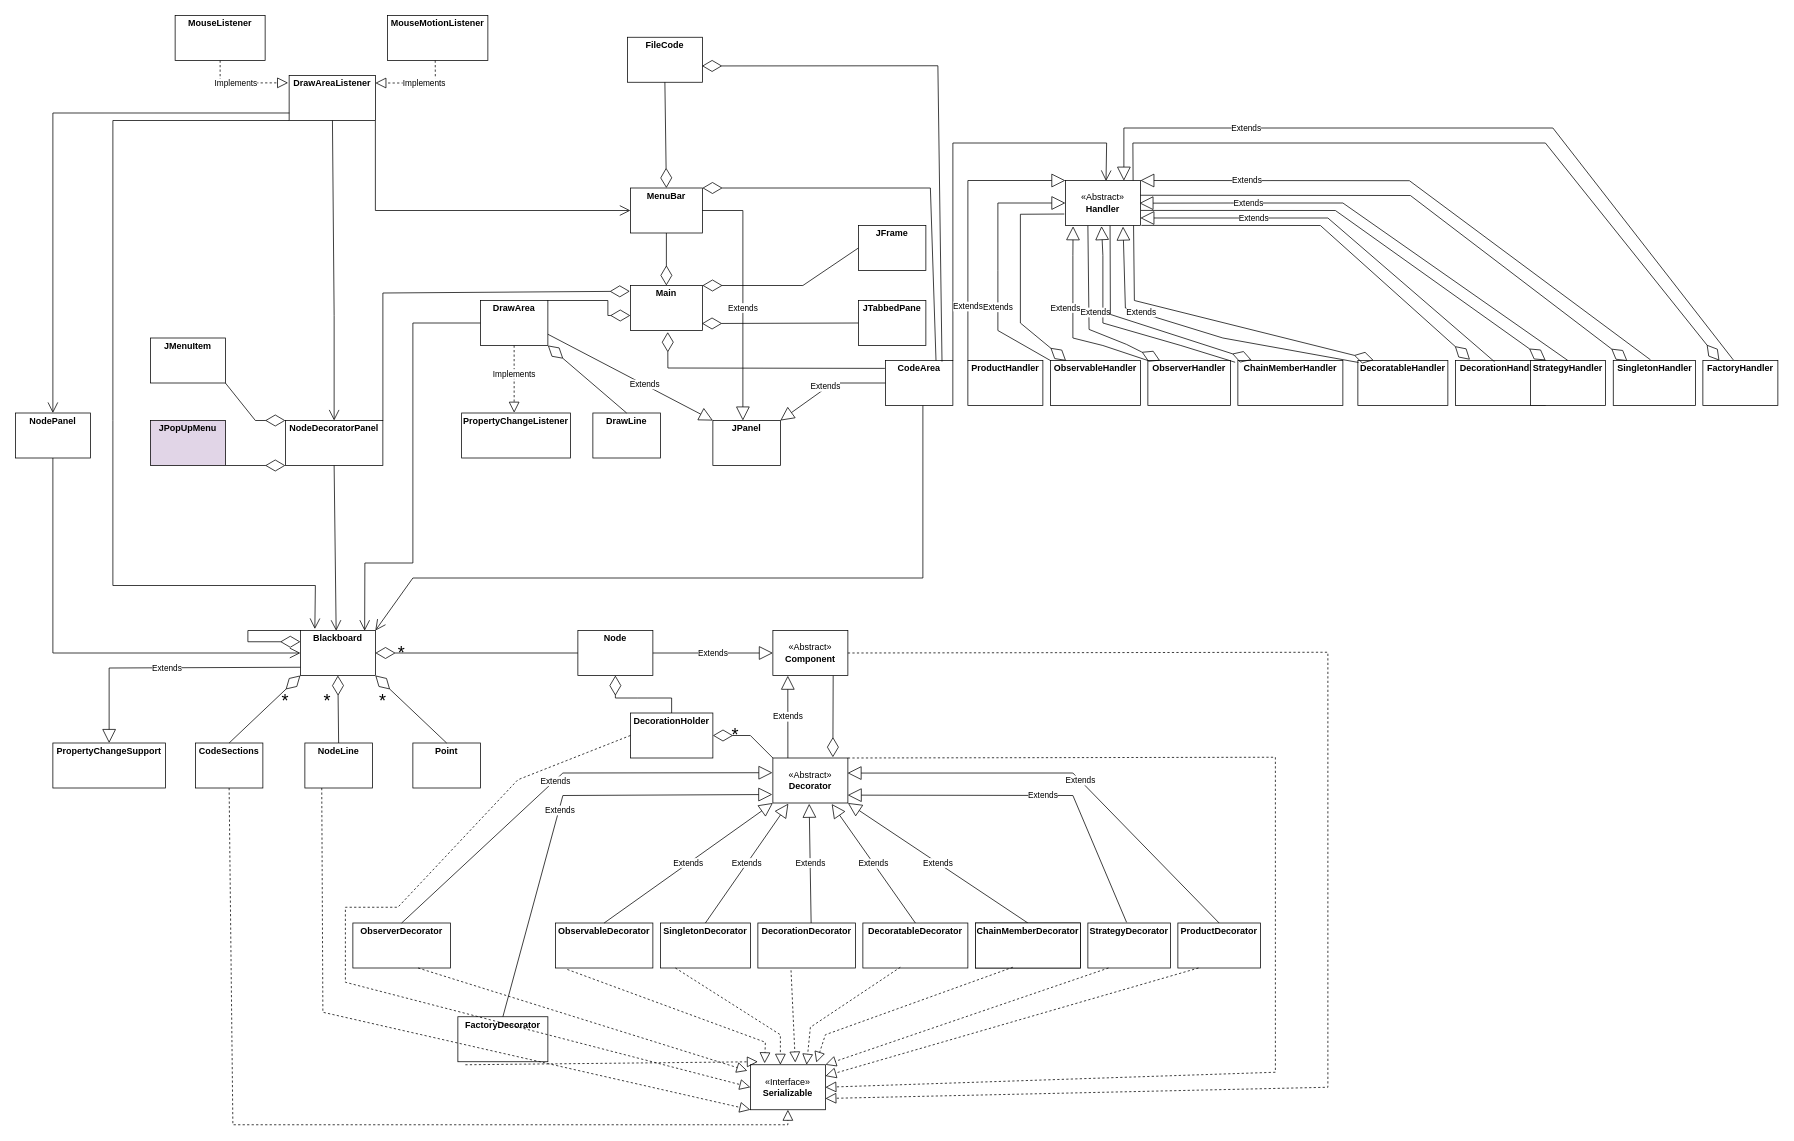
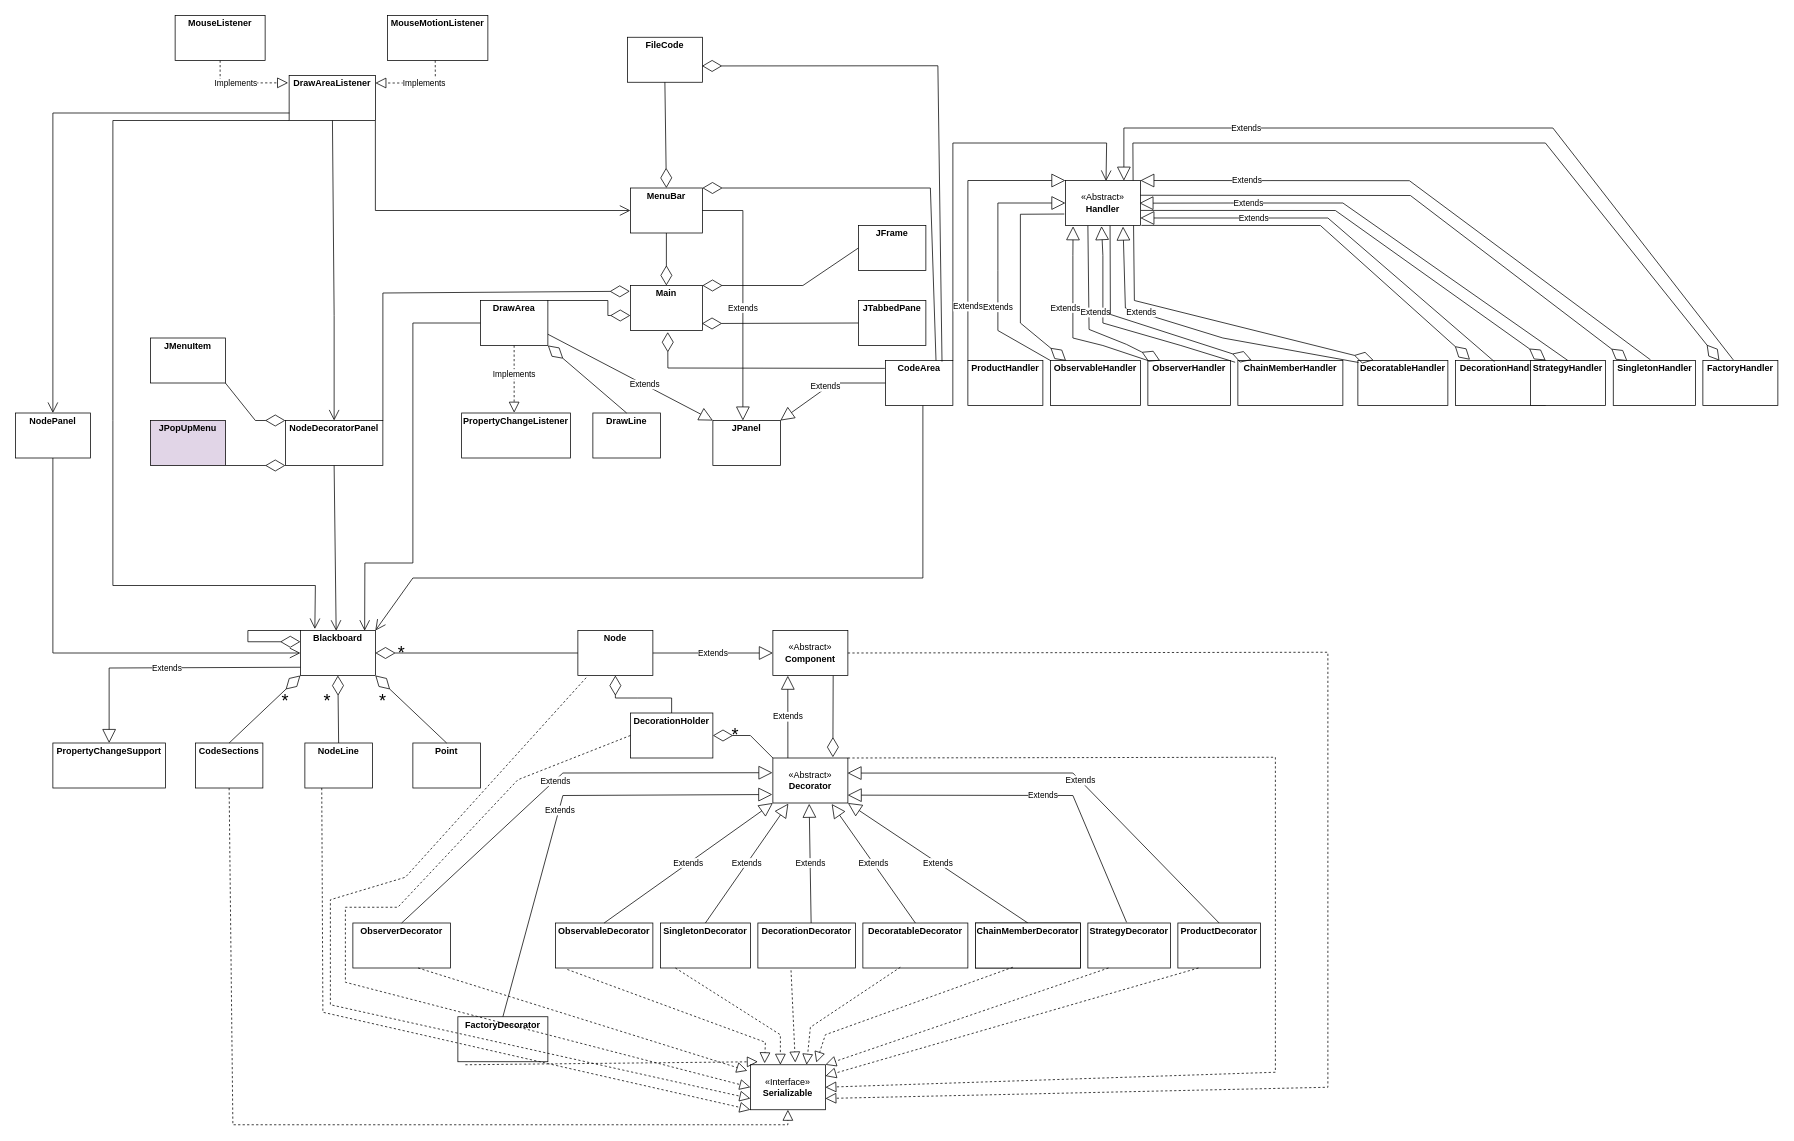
edge "Node" -> "«Interface» Serializable": added
